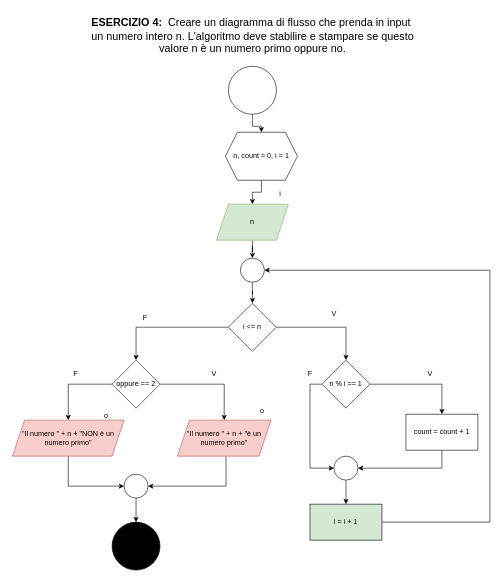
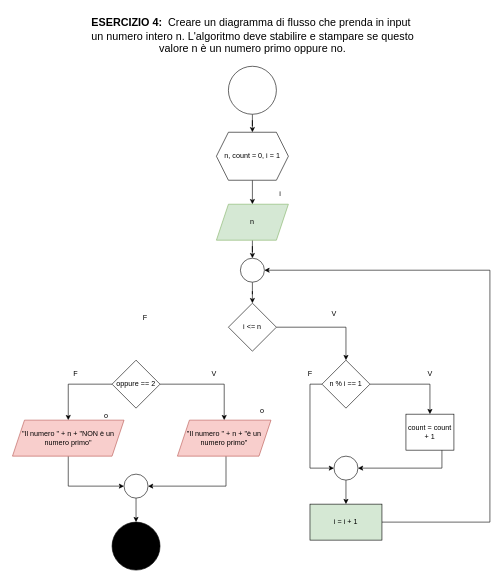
node "n, count = 0, i = 1": moved (261, 156) -> (252, 156)
edge "i <= n" -> "oppure == 2": removed
node "count = count + 1": size 72x36 -> 48x36
